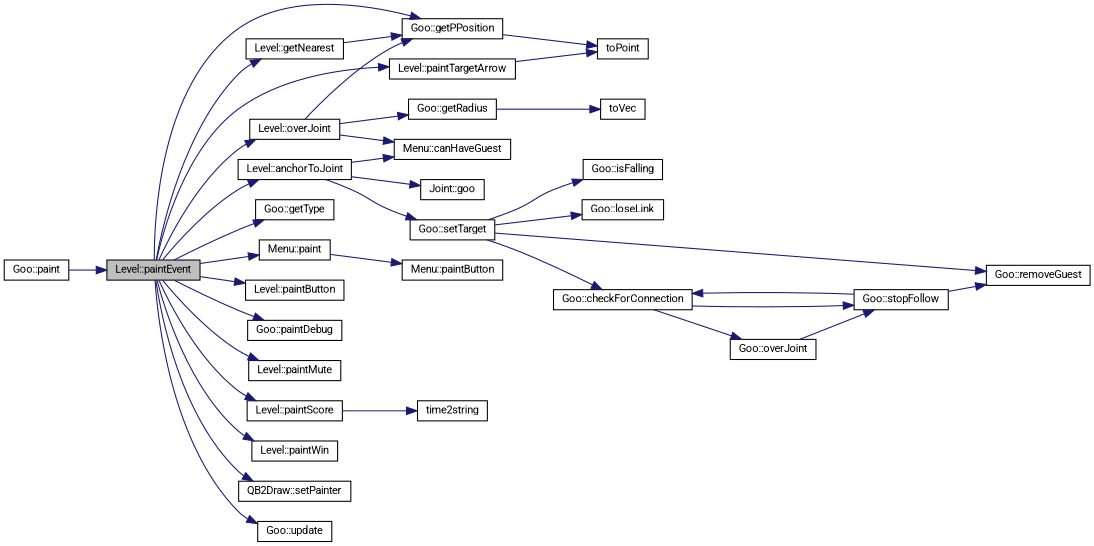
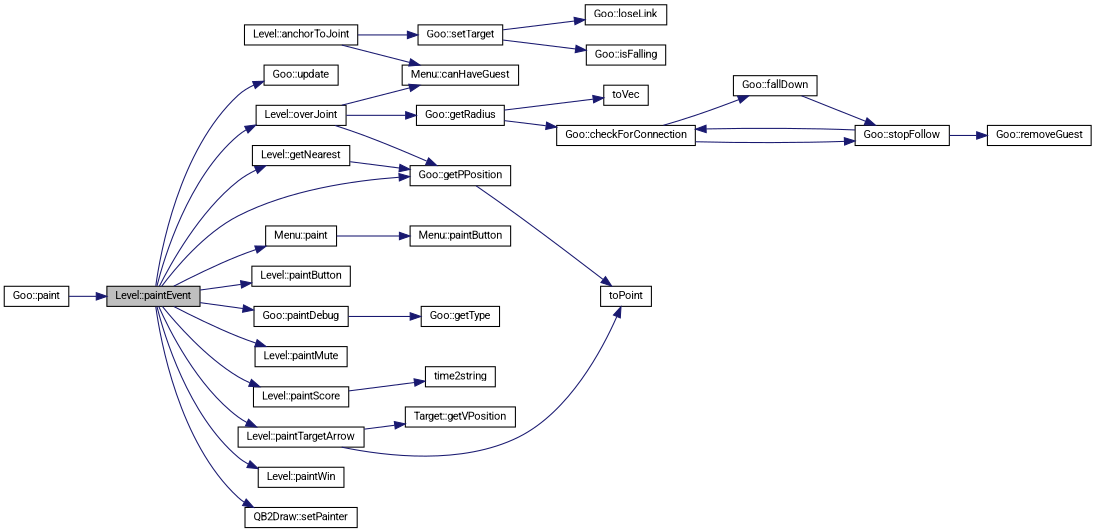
node "Joint::goo": removed
edge "Level::paintEvent" -> "Level::anchorToJoint": removed
edge "Level::paintEvent" -> "Goo::getType": now "Goo::paintDebug" -> "Goo::getType"
edge "Goo::setTarget" -> "Goo::removeGuest": removed
edge "Goo::setTarget" -> "Goo::checkForConnection": now "Goo::getRadius" -> "Goo::checkForConnection"
node "Goo::overJoint": label "Goo::overJoint" -> "Goo::fallDown"
node "Target::getVPosition": added
